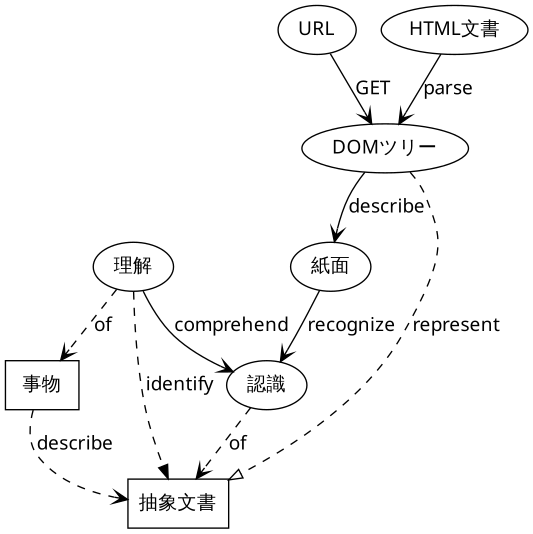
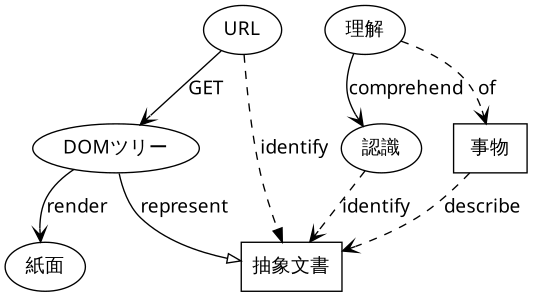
node "HTML文書": removed
edge "DOMツリー" -> "紙面": label "describe" -> "render"
edge "紙面" -> "認識": removed, label "recognize"
edge "DOMツリー" -> "抽象文書": style dashed -> solid
edge "理解" -> "抽象文書": now "URL" -> "抽象文書"
edge "認識" -> "抽象文書": label "of" -> "identify"
